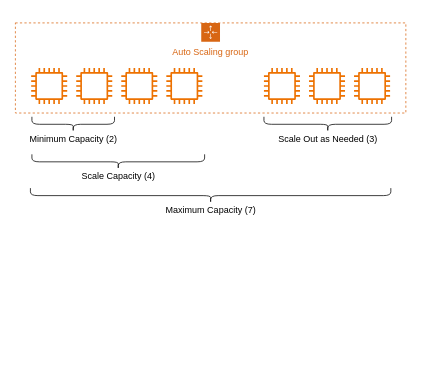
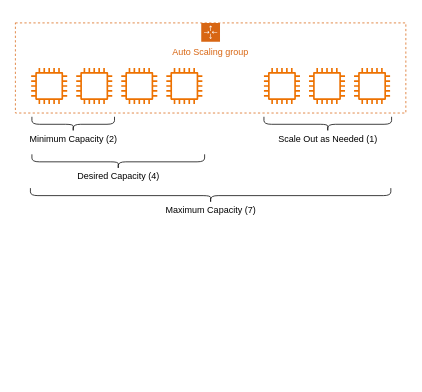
node "Scale Out as Needed (3)": label "Scale Out as Needed (3)" -> "Scale Out as Needed (1)"
node "Scale Capacity (4)": label "Scale Capacity (4)" -> "Desired Capacity (4)"
